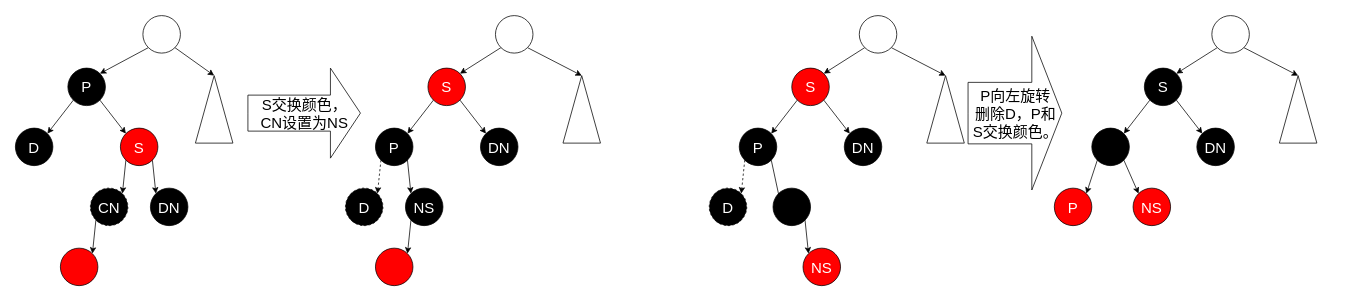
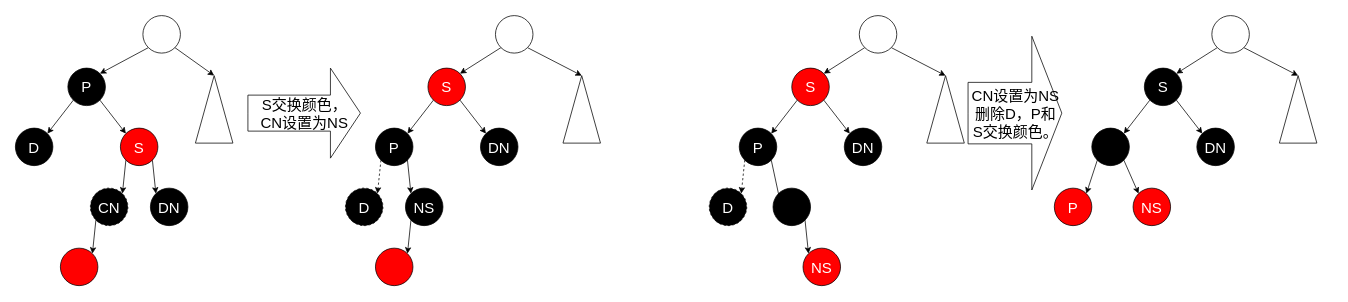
node "P向左旋转 删除D，P和 S交换颜色。": label "P向左旋转 删除D，P和 S交换颜色。" -> "CN设置为NS 删除D，P和 S交换颜色。"
